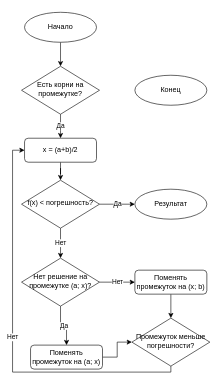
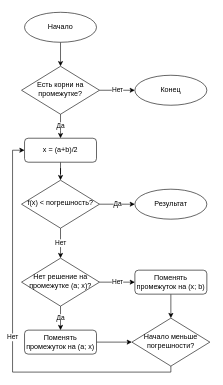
edge "Есть корни на промежутке?" -> "Конец": added, label "Нет"
node "Промежуток меньше погрешности?": label "Промежуток меньше погрешности?" -> "Начало меньше погрешности?"
node "Поменять промежуток на (a; x)": moved (66, 357) -> (60, 342)
